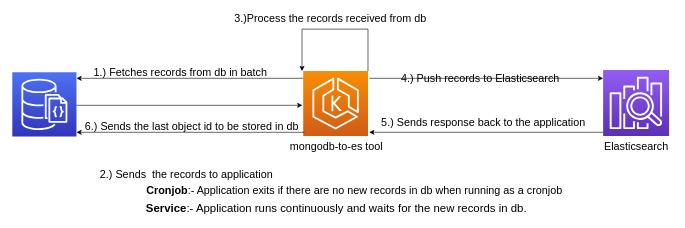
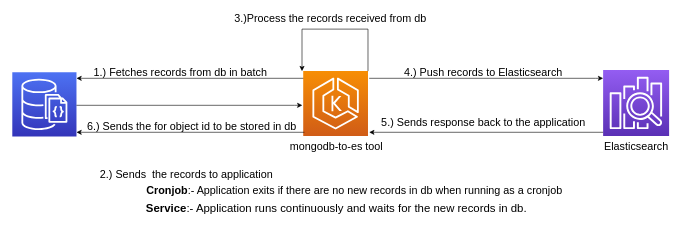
node "4.) Push records to Elasticsearch": moved (480, 78) -> (483, 72)
node "6.) Sends the last object id to be stored in db": label "6.) Sends the last object id to be stored in db" -> "6.) Sends the for object id to be stored in db"
